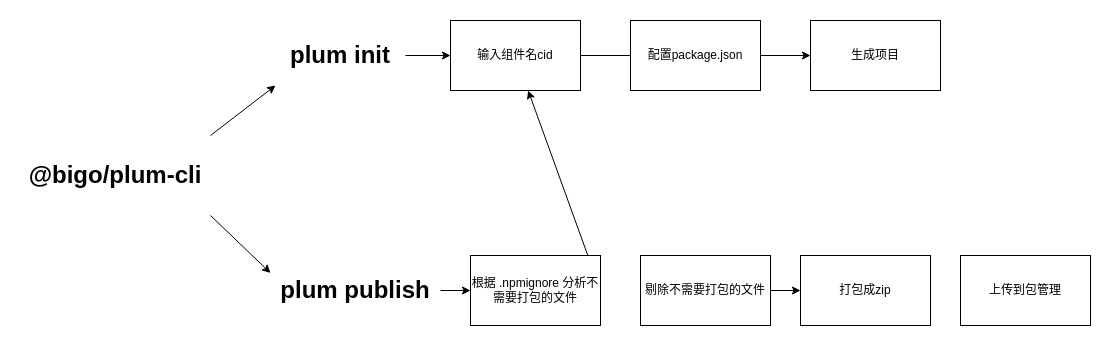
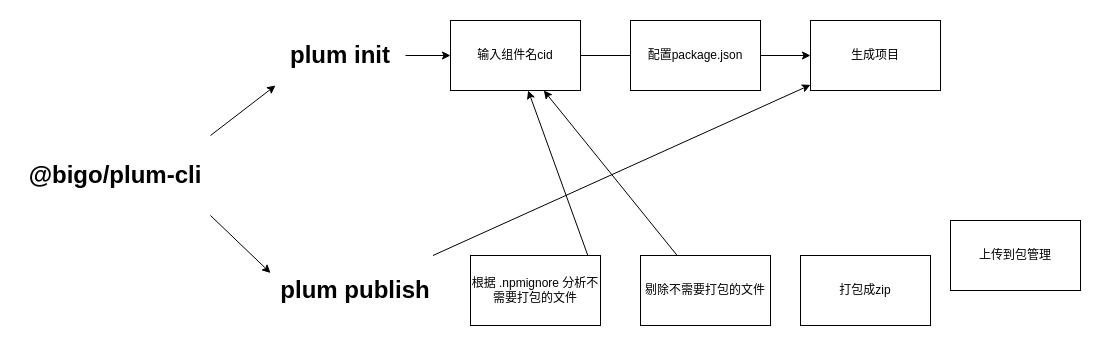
edge "plum publish" -> "根据 .npmignore 分析不需要打包的文件": now "plum publish" -> "生成项目"
edge "剔除不需要打包的文件" -> "打包成zip": now "剔除不需要打包的文件" -> "输入组件名cid"
node "上传到包管理": moved (1026, 291) -> (1016, 256)
